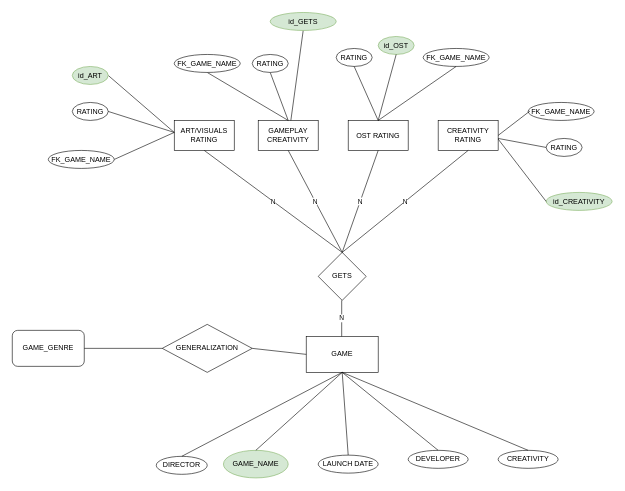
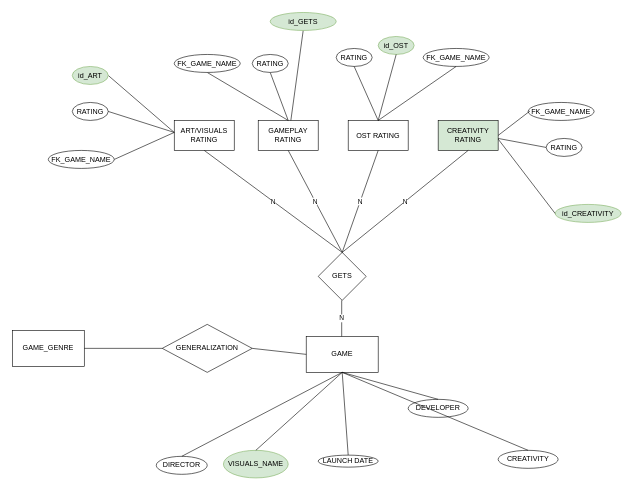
node "GAMEPLAY CREATIVITY": label "GAMEPLAY CREATIVITY" -> "GAMEPLAY RATING"
node "CREATIVITY RATING": fillcolor #ffffff -> #d5e8d4
node "id_CREATIVITY": moved (579, 201) -> (588, 213)
node "GAME_GENRE": shape rounded rectangle -> rectangle
node "DEVELOPER": moved (438, 459) -> (438, 408)
node "GAME_NAME": label "GAME_NAME" -> "VISUALS_NAME"
node "LAUNCH DATE": size 60x18 -> 60x12
